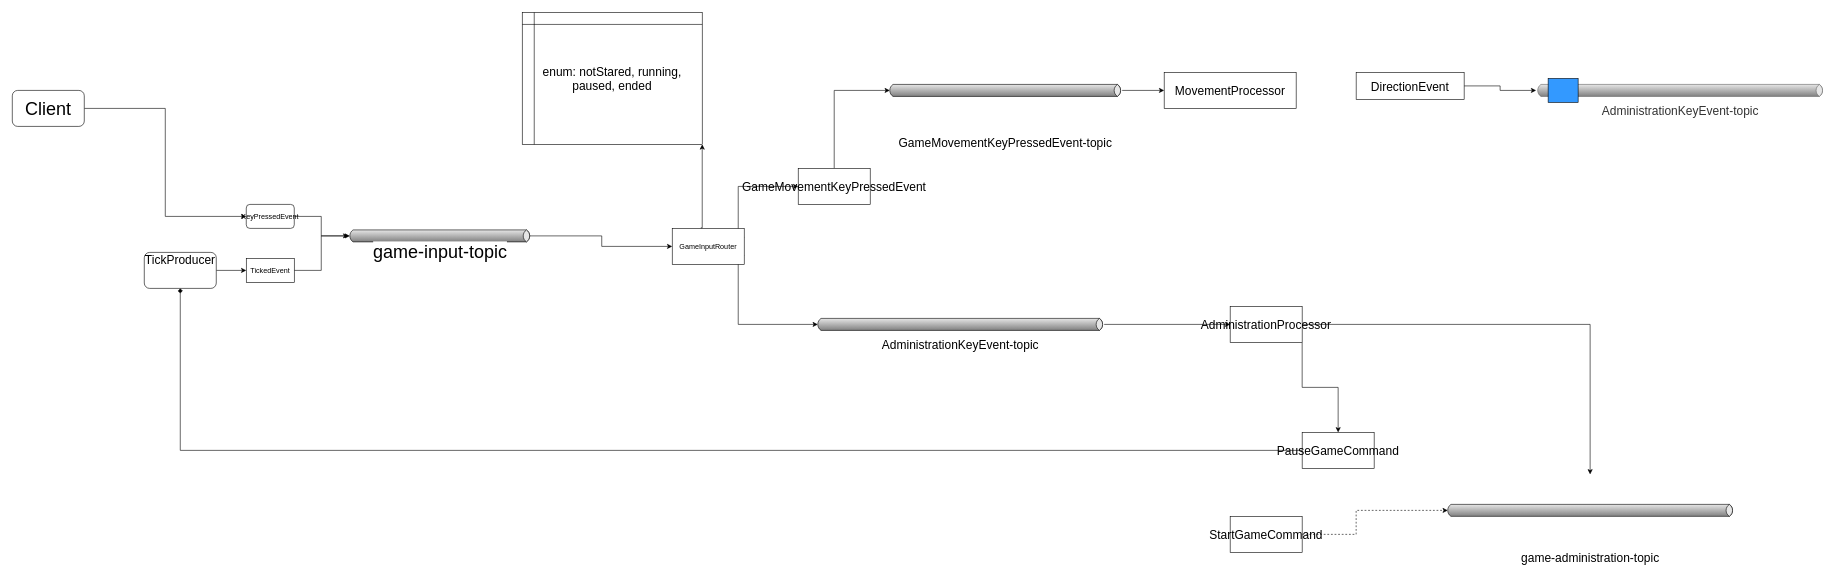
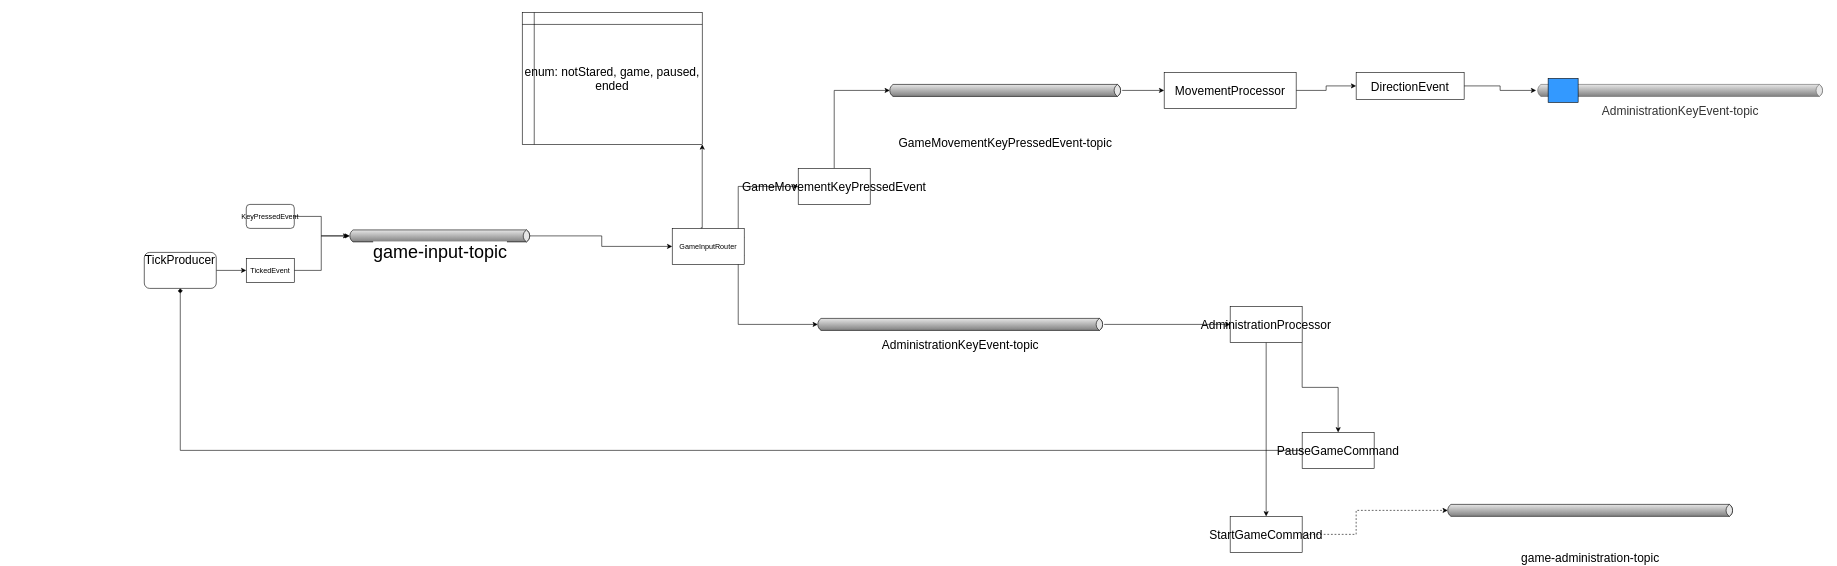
node "enum: notStared, running, paused, ended": label "enum: notStared, running, paused, ended" -> "enum: notStared, game, paused, ended"
edge "MovementProcessor" -> "DirectionEvent": added
node "Client": removed
edge "Client" -> "KeyPressedEvent": removed
edge "AdministrationProcessor" -> "game-administration-topic": now "AdministrationProcessor" -> "StartGameCommand"
